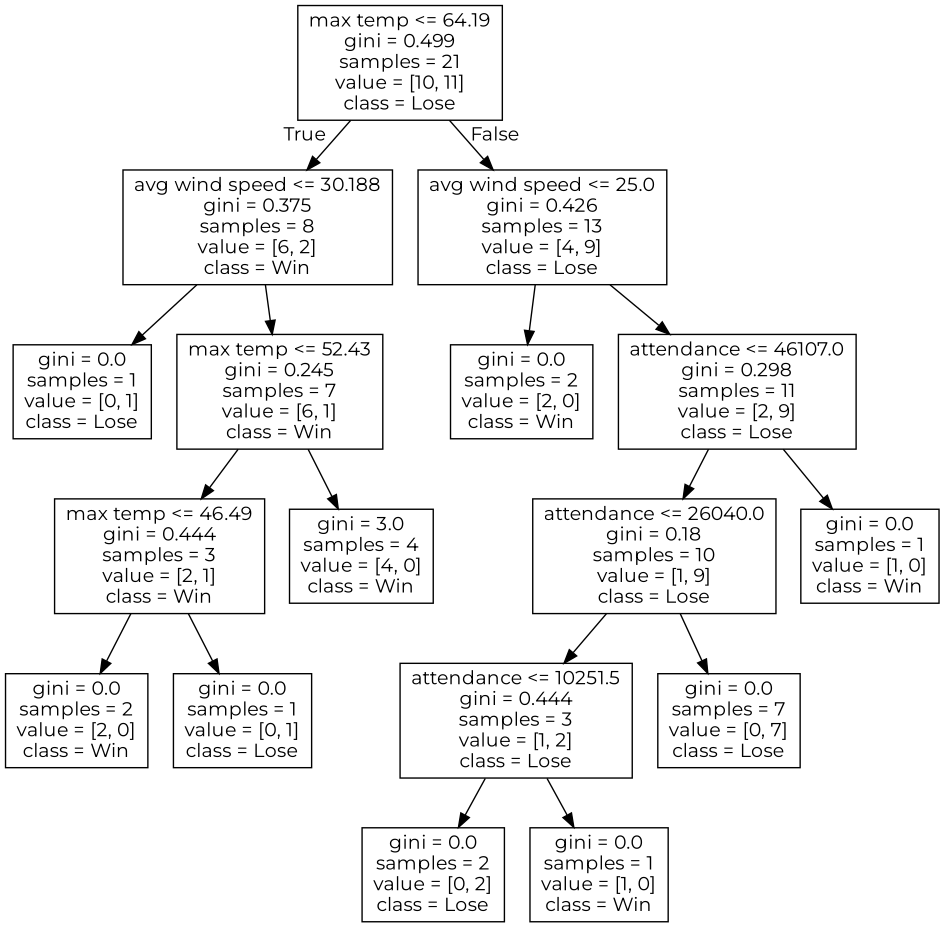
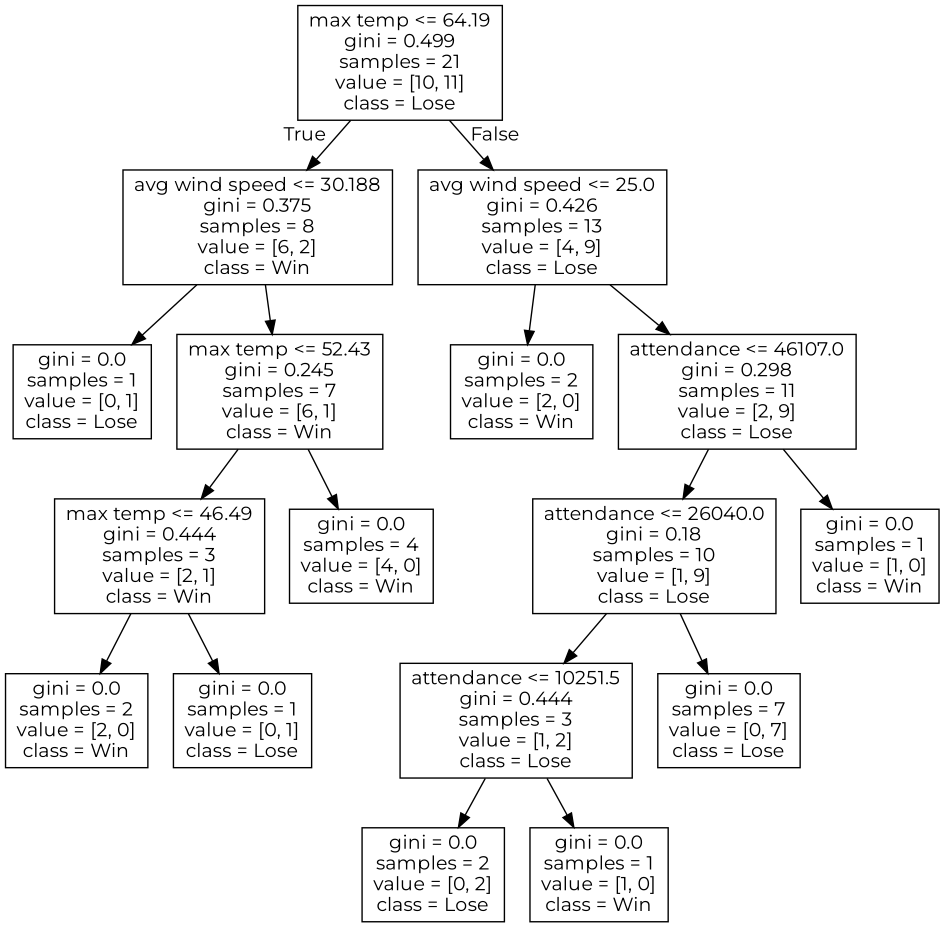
node "gini = 3.0 samples = 4 value = [4, 0] class = Win": label "gini = 3.0 samples = 4 value = [4, 0] class = Win" -> "gini = 0.0 samples = 4 value = [4, 0] class = Win"
